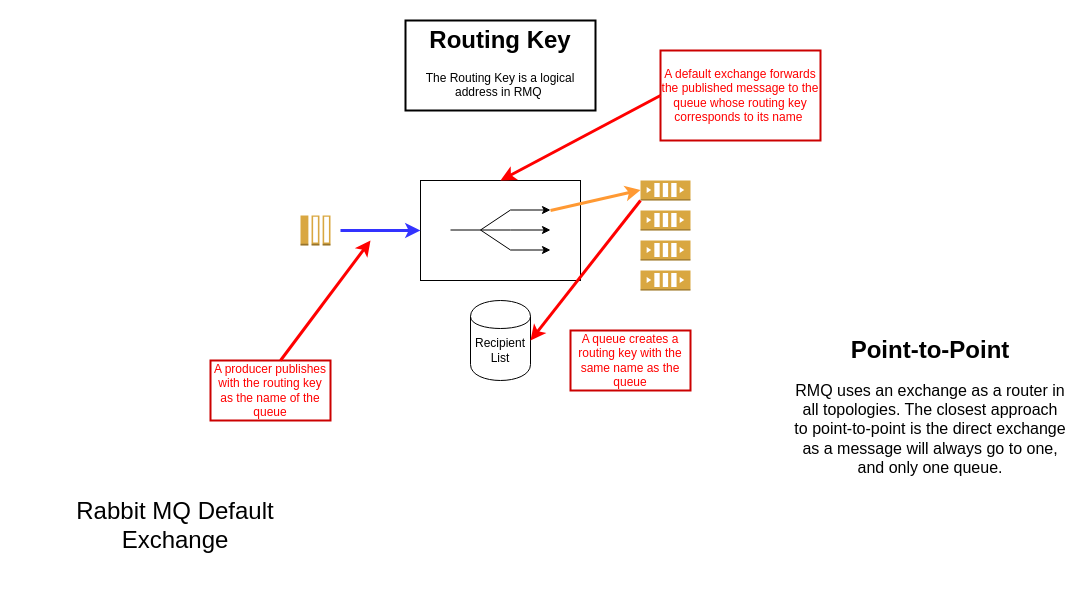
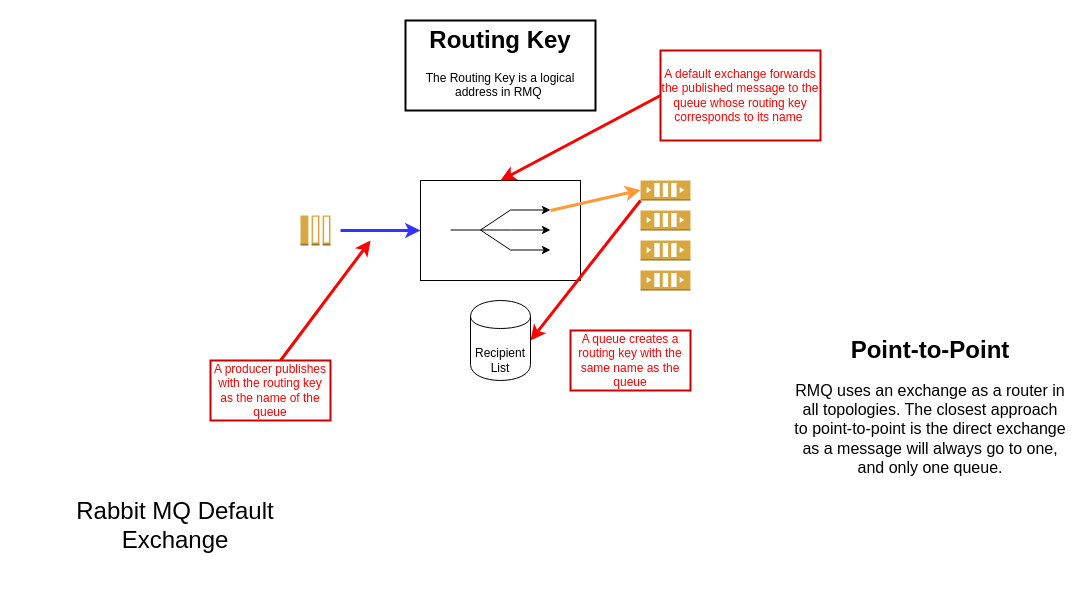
node "Recipient List": moved (501, 351) -> (501, 361)
